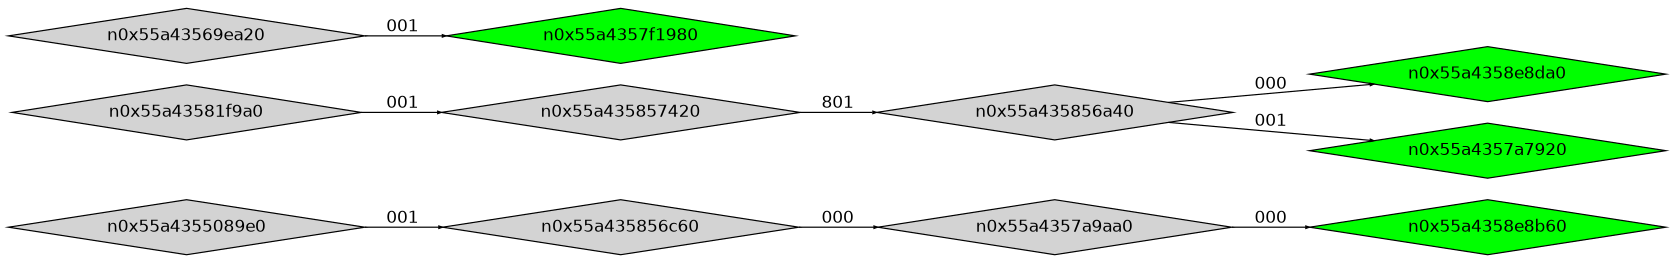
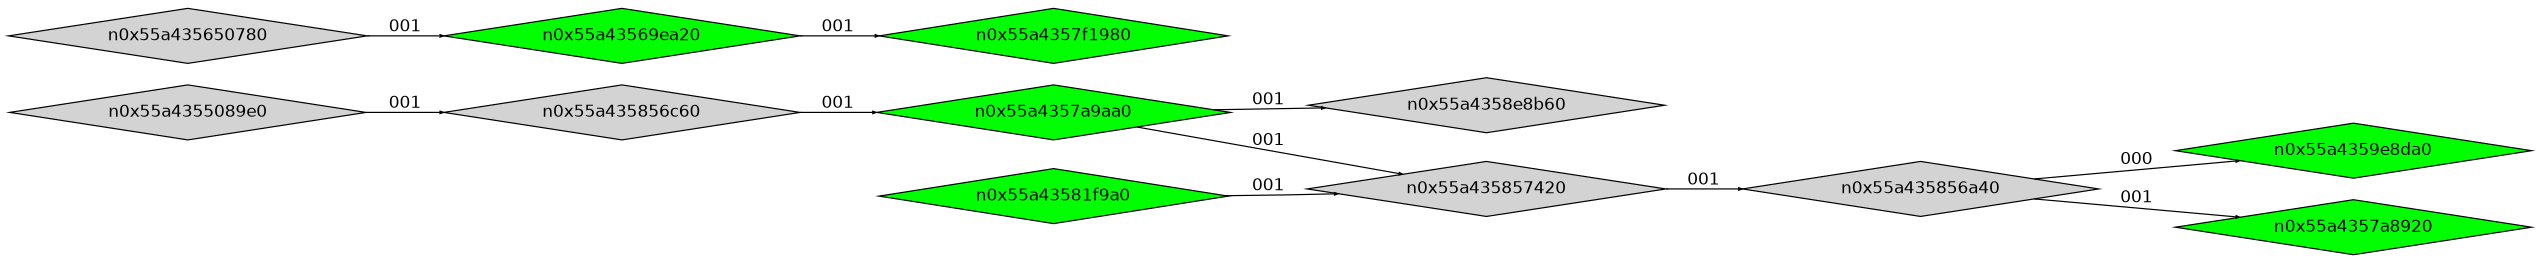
node "n0x55a43569ea20": fillcolor lightgrey -> green
node "n0x55a435650780": added
node "n0x55a4358e8da0": label "n0x55a4358e8da0" -> "n0x55a4359e8da0"
edge "n0x55a435857420" -> "n0x55a435856a40": label "801" -> "001"
node "n0x55a43581f9a0": fillcolor lightgrey -> green
edge "n0x55a4357a9aa0" -> "n0x55a435857420": added, label "001"
node "n0x55a4357a7920": label "n0x55a4357a7920" -> "n0x55a4357a8920"
edge "n0x55a435856c60" -> "n0x55a4357a9aa0": label "000" -> "001"
edge "n0x55a4357a9aa0" -> "n0x55a4358e8b60": label "000" -> "001"
node "n0x55a4357a9aa0": fillcolor lightgrey -> green
node "n0x55a4358e8b60": fillcolor green -> lightgrey
